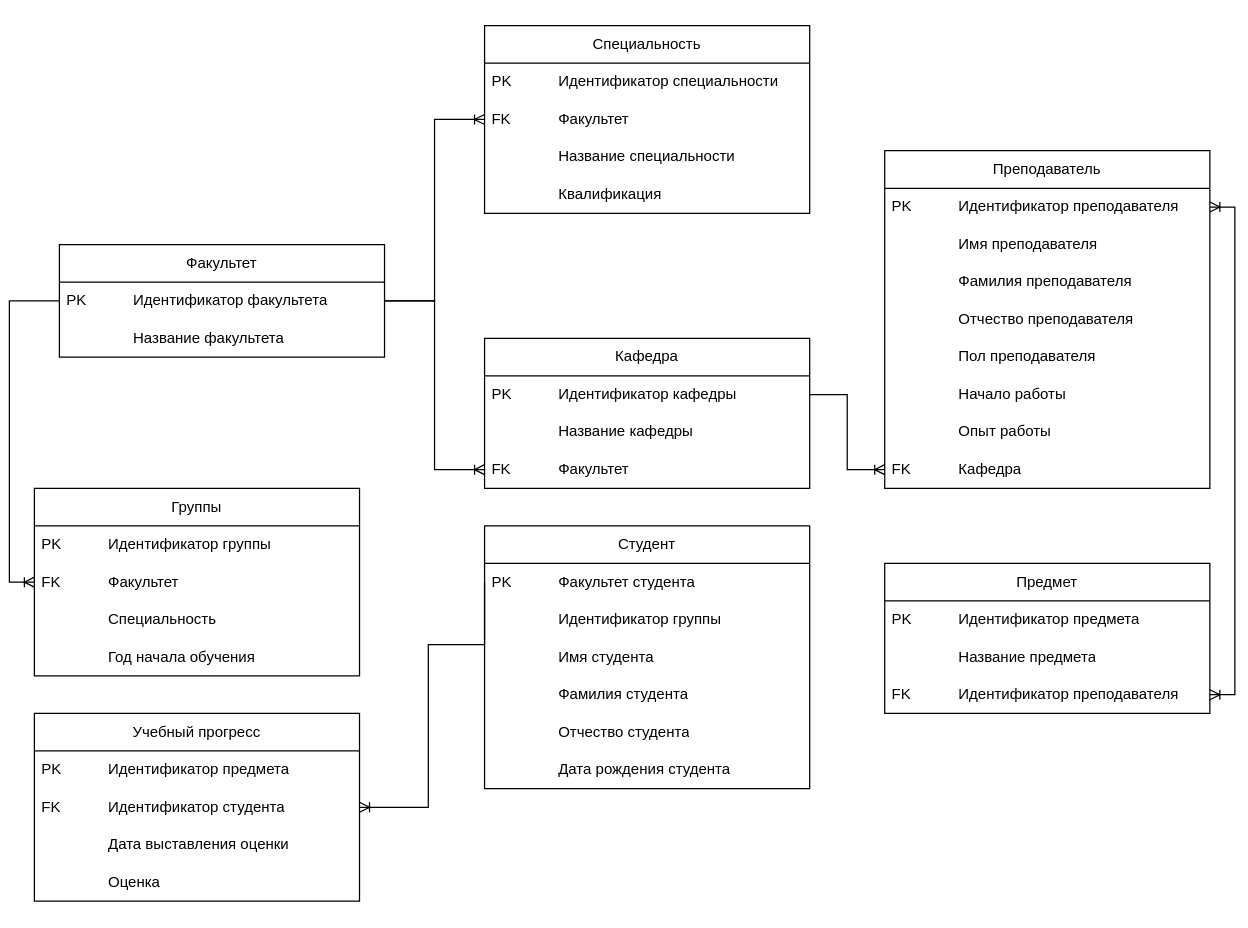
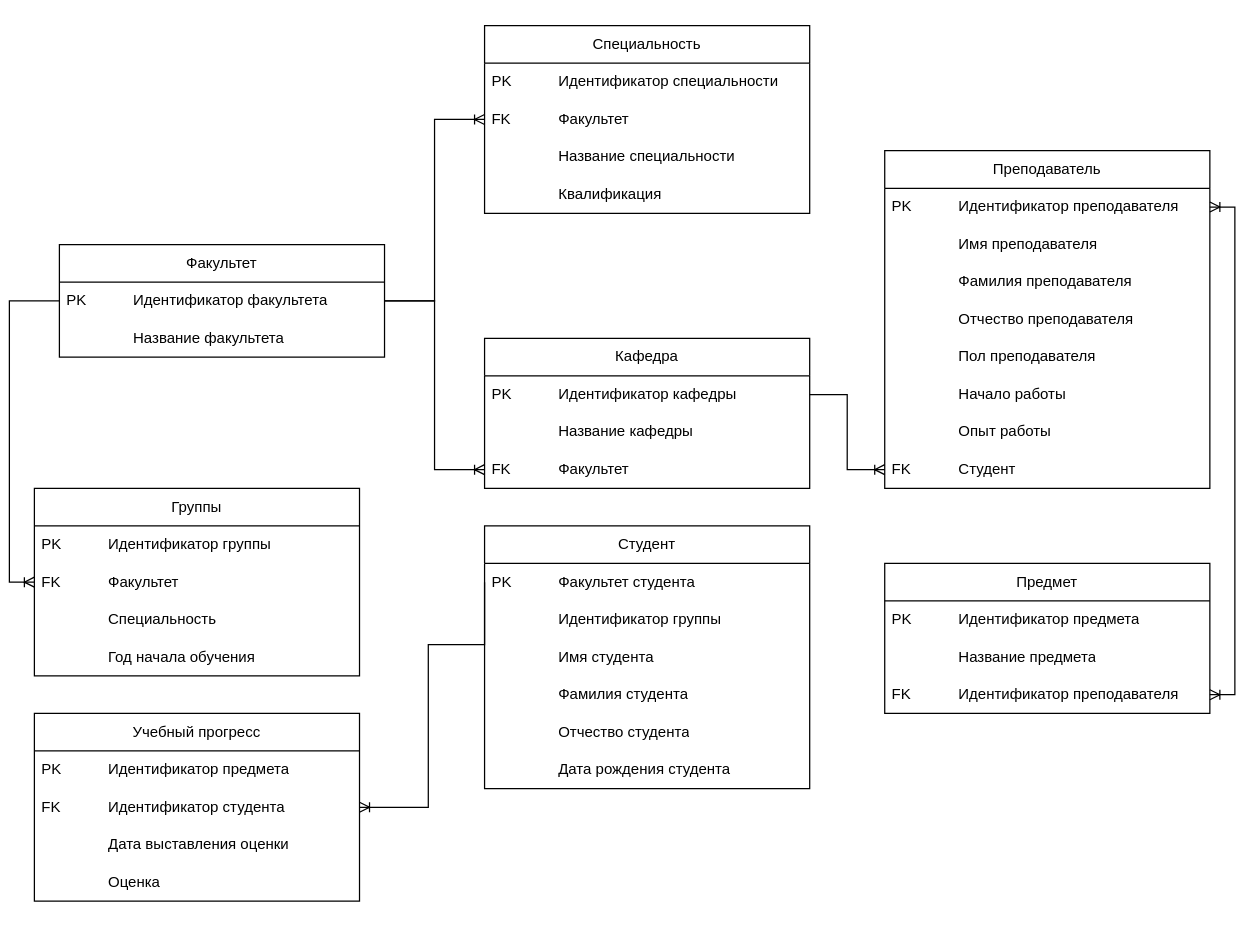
node "FK Кафедра": label "FK Кафедра" -> "FK Студент"
